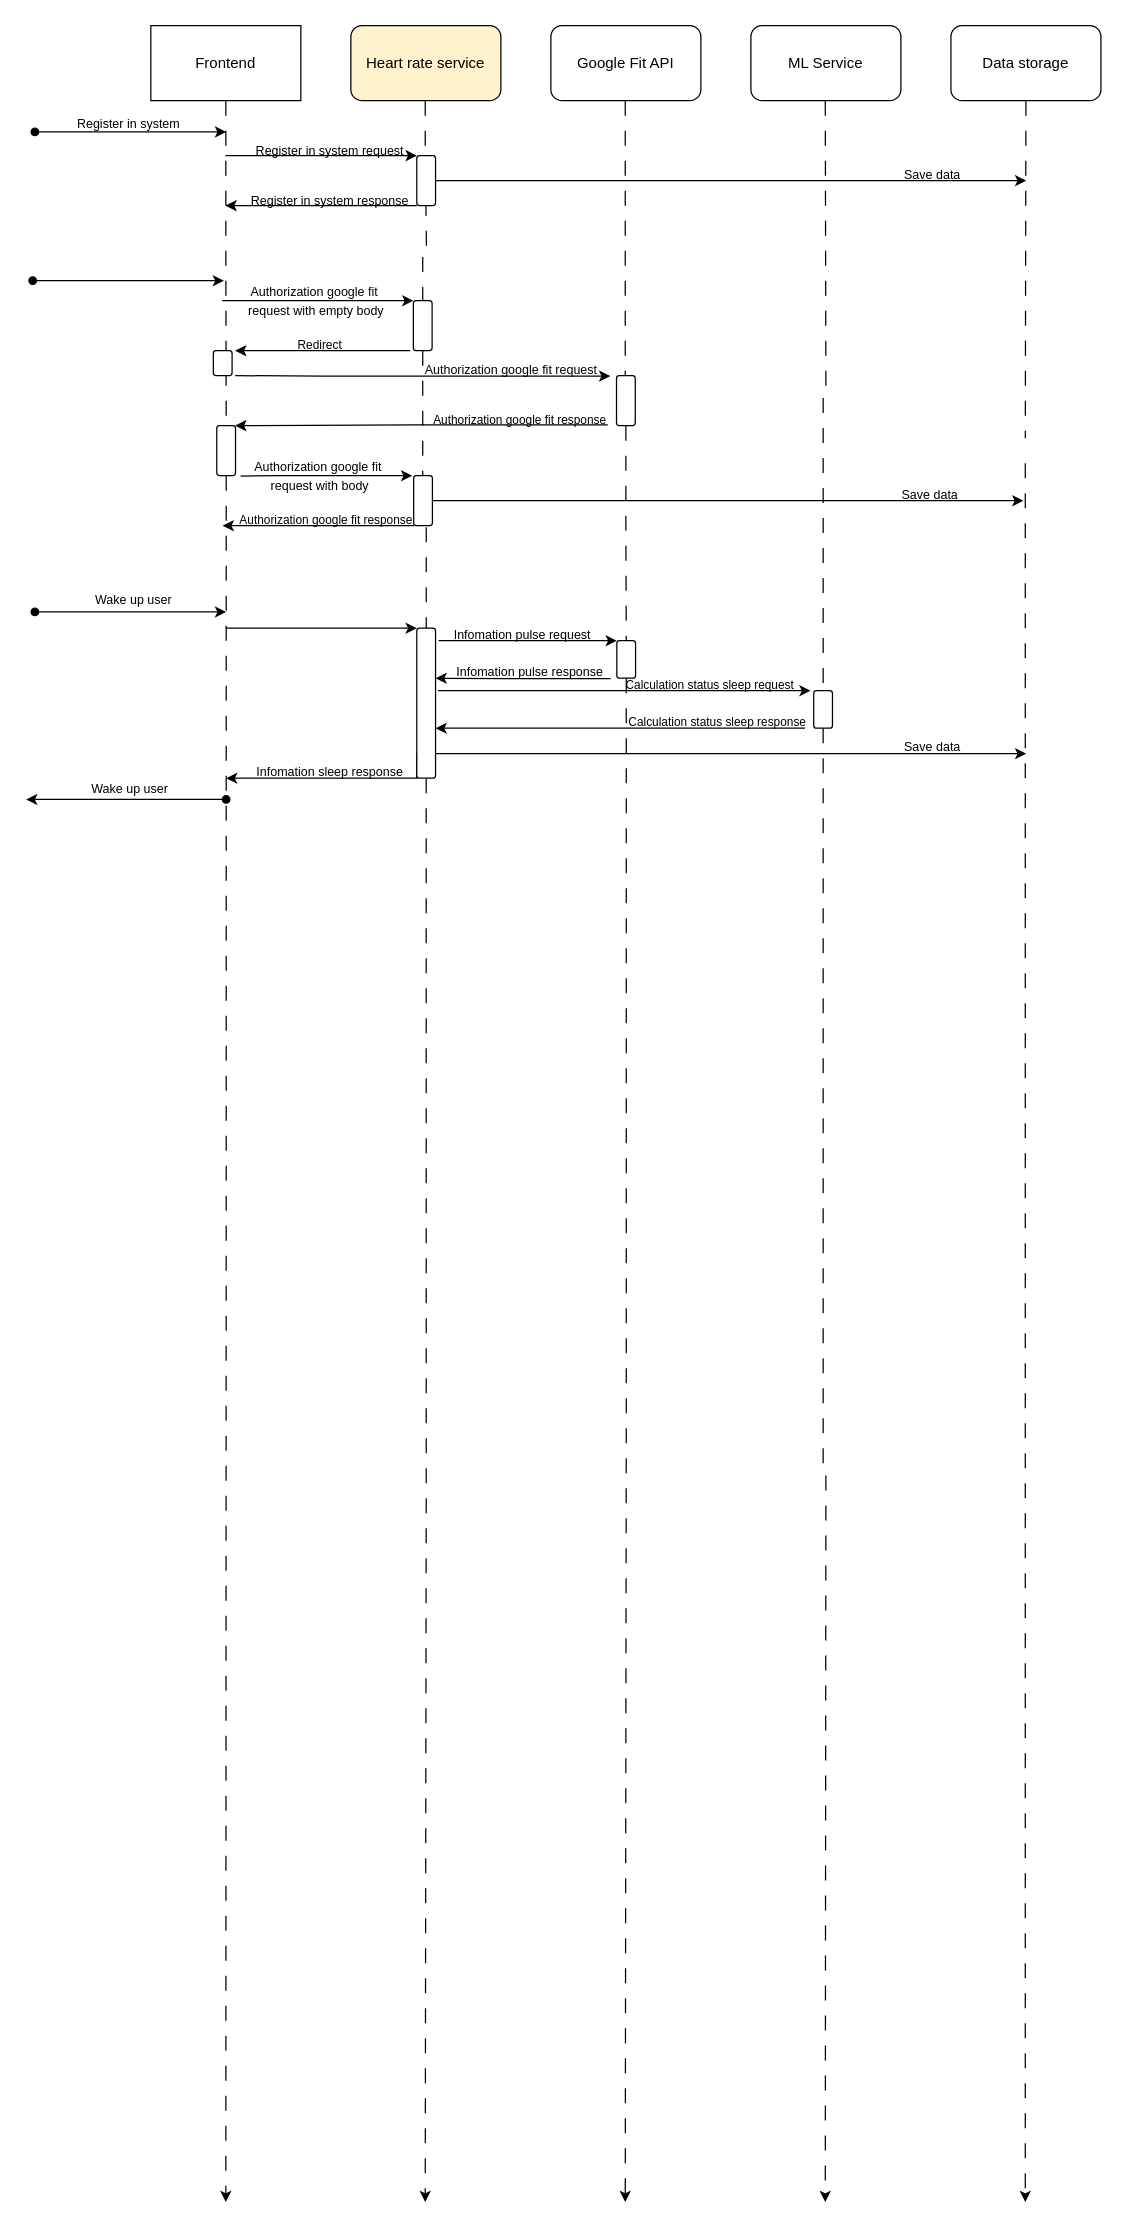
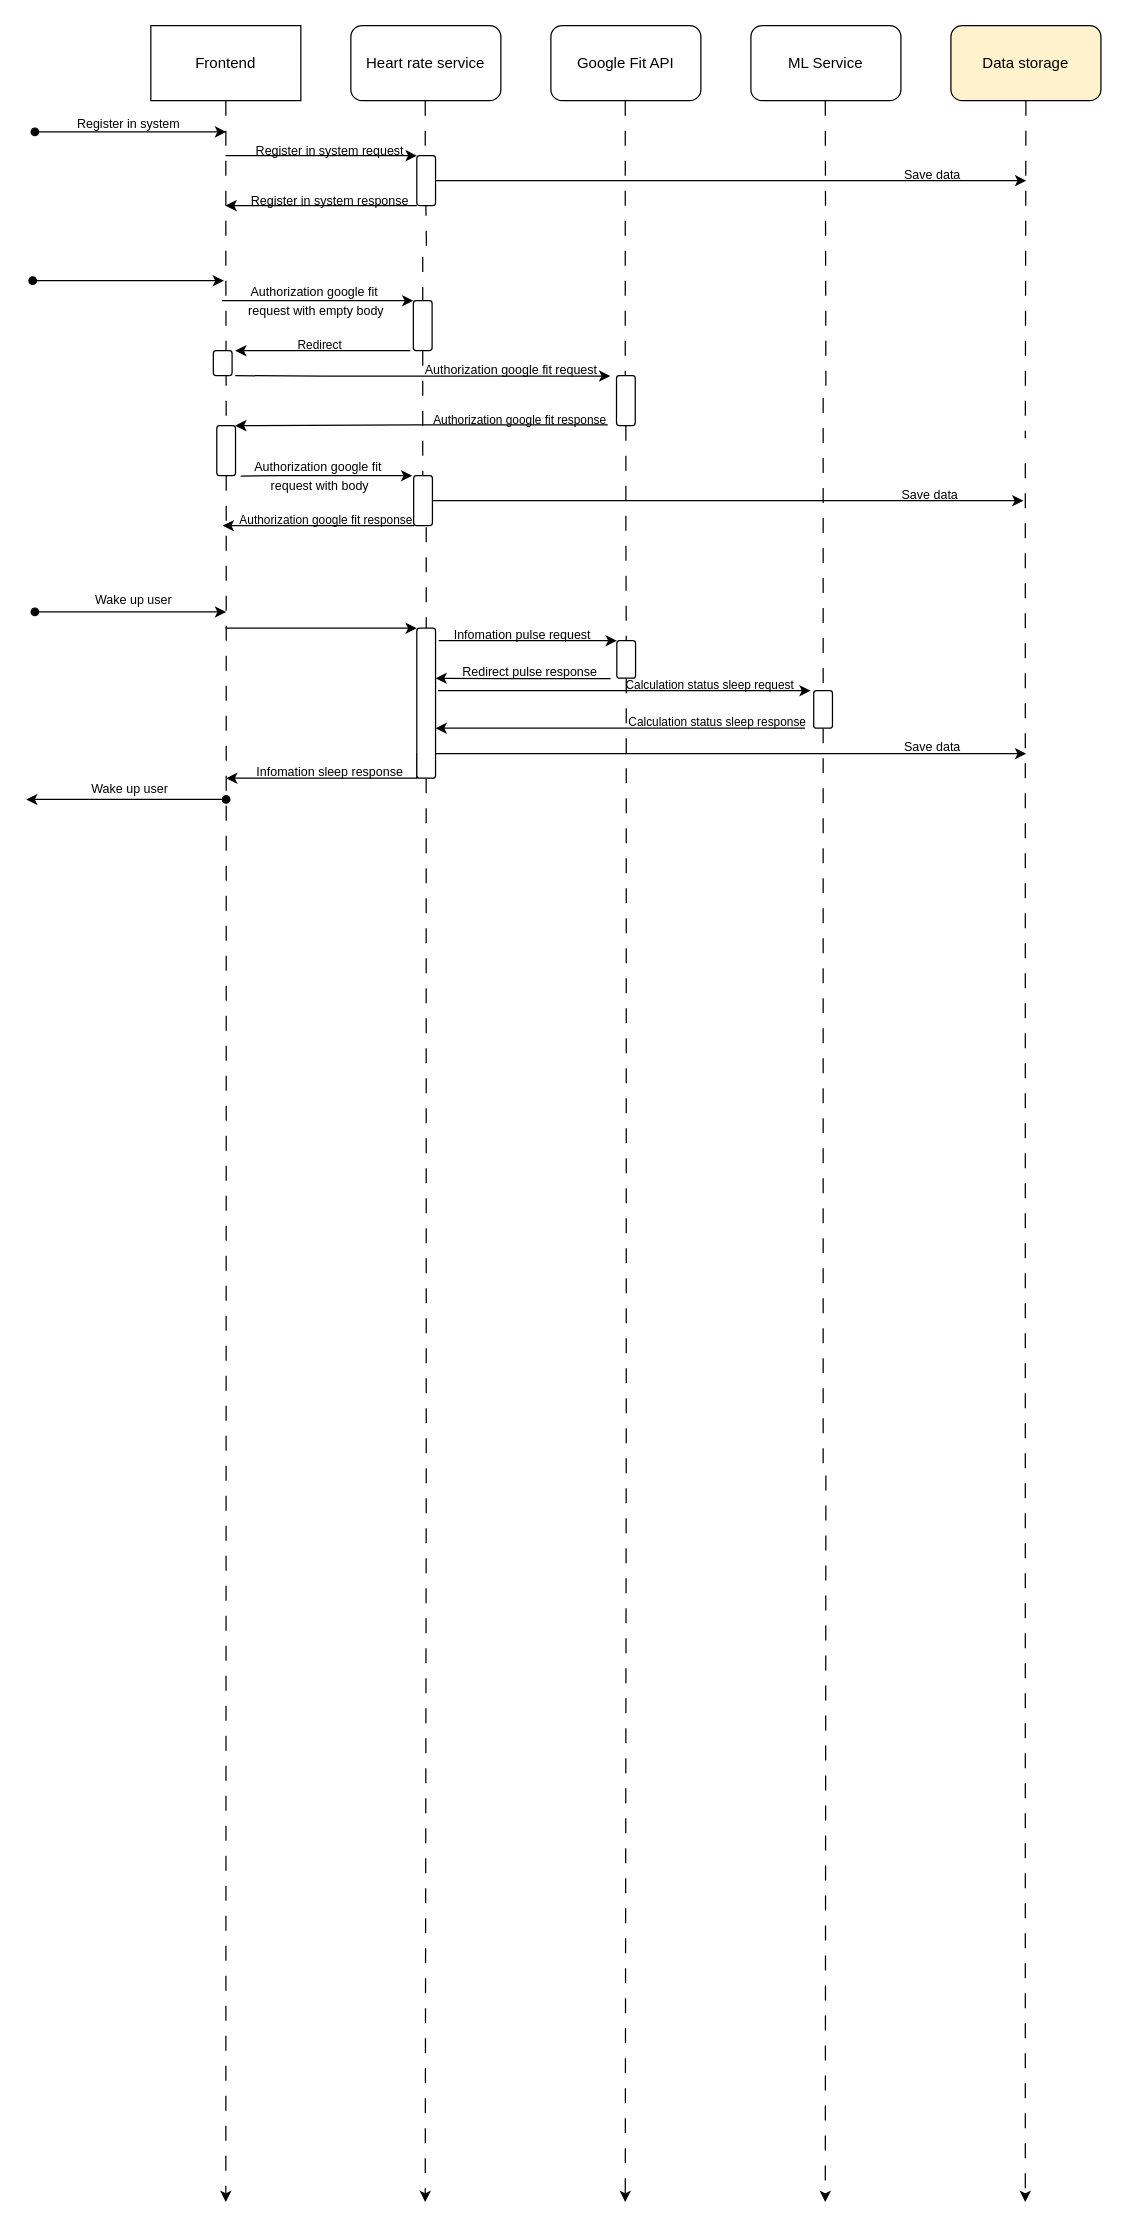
node "Heart rate service": fillcolor #fff2cc -> #ffffff
node "Data storage": fillcolor #ffffff -> #fff2cc
node "Infomation pulse response": label "Infomation pulse response" -> "Redirect pulse response"
